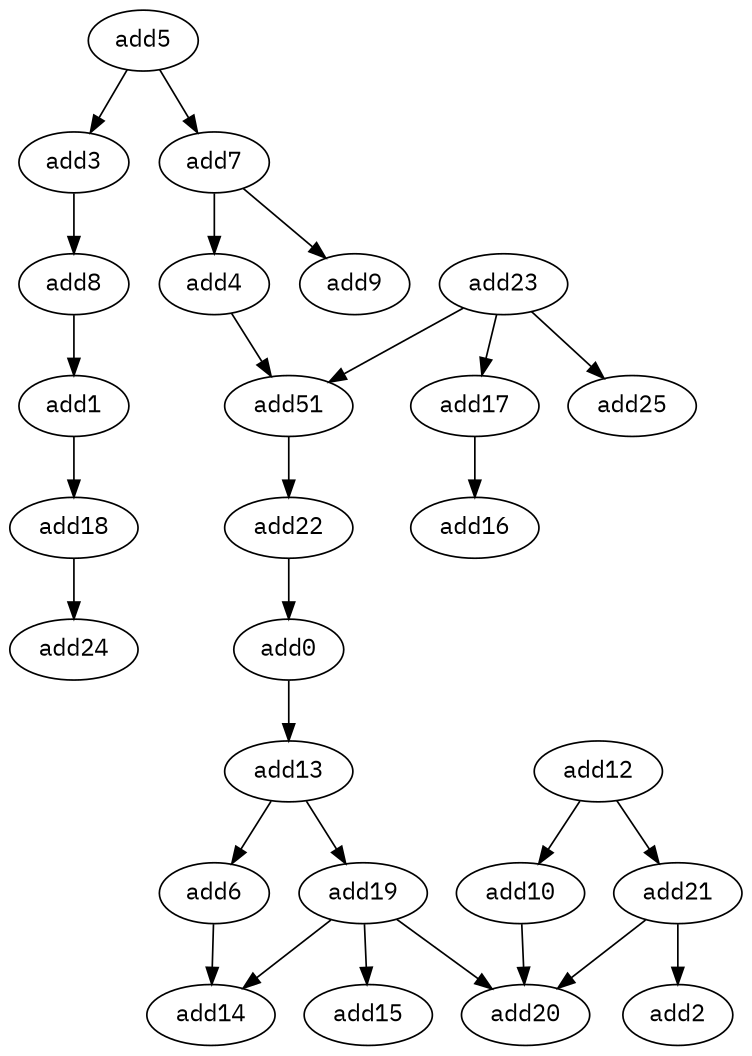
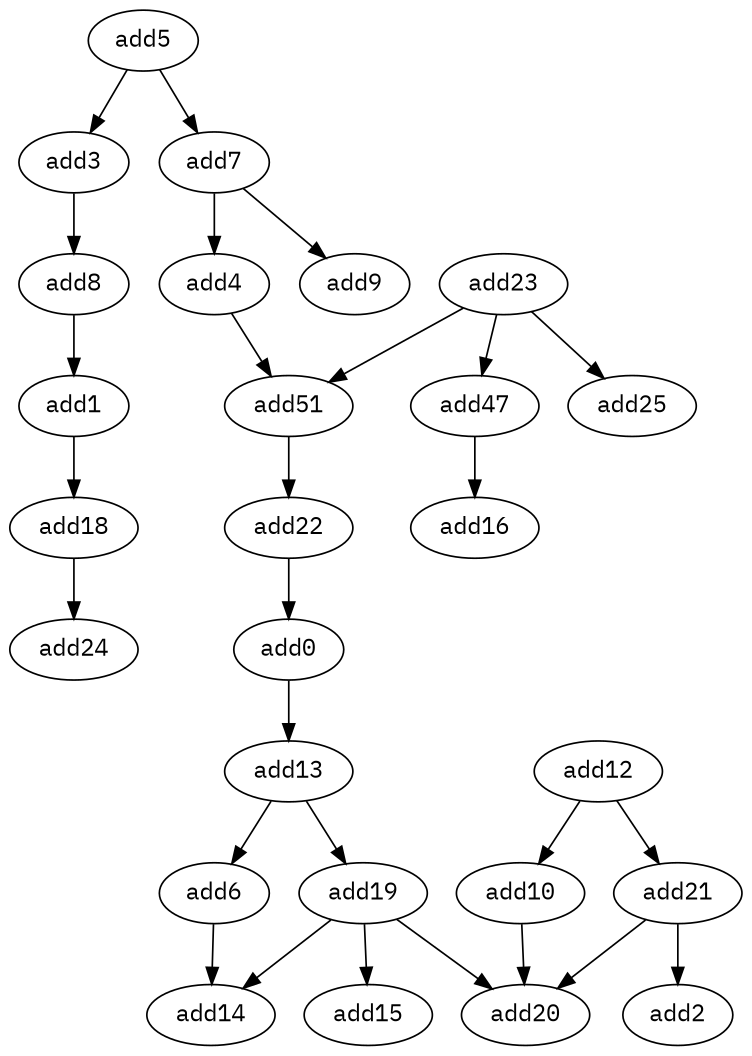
node "add17": label "add17" -> "add47"
